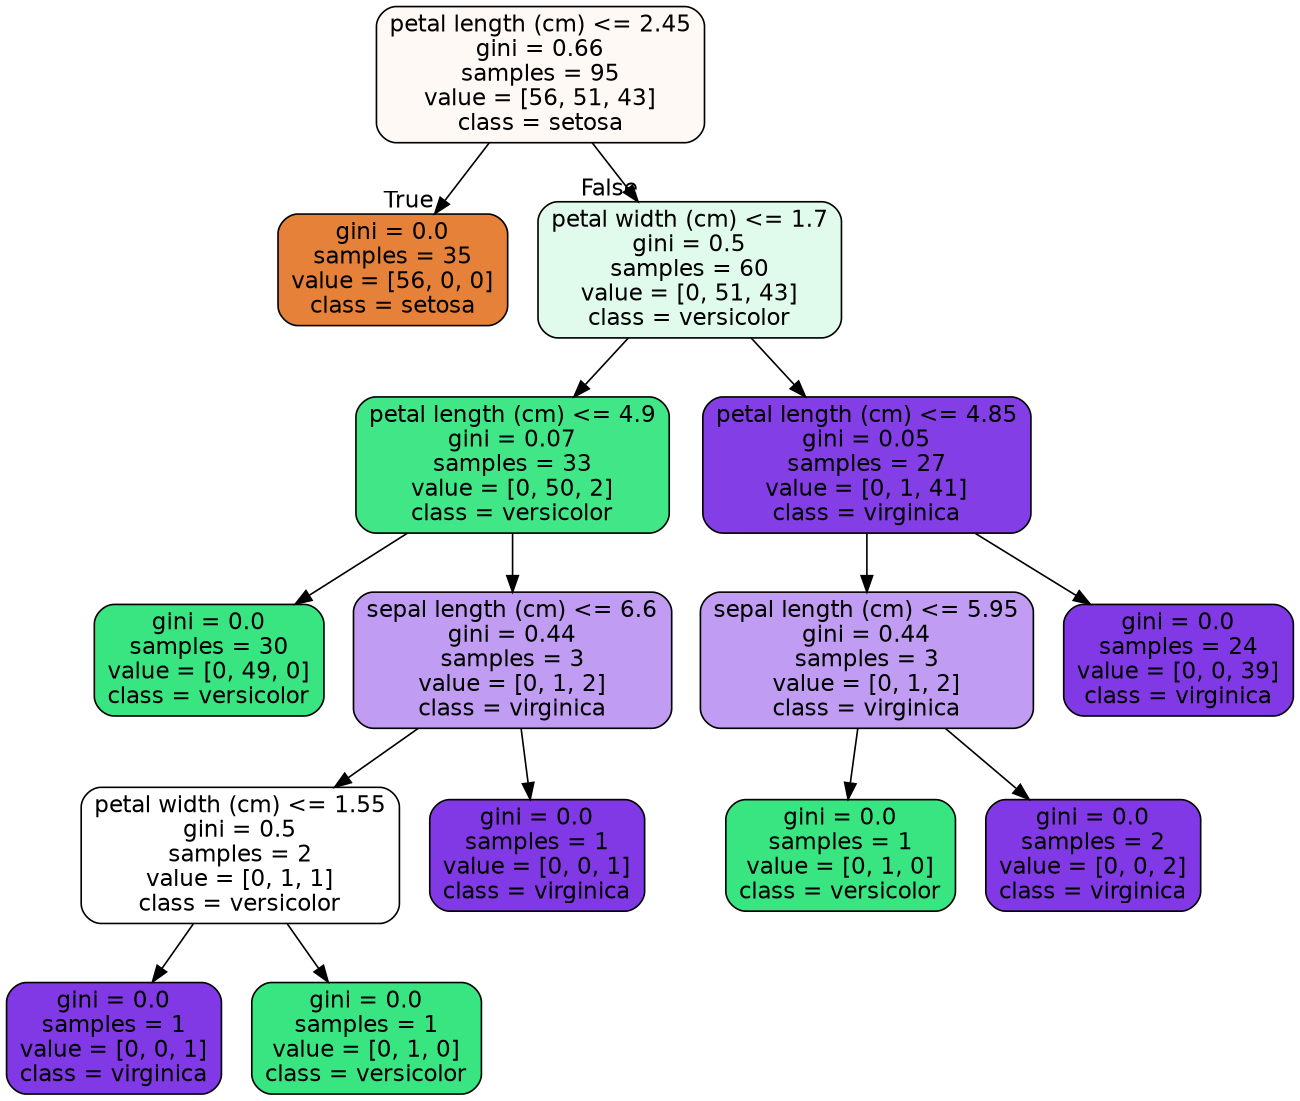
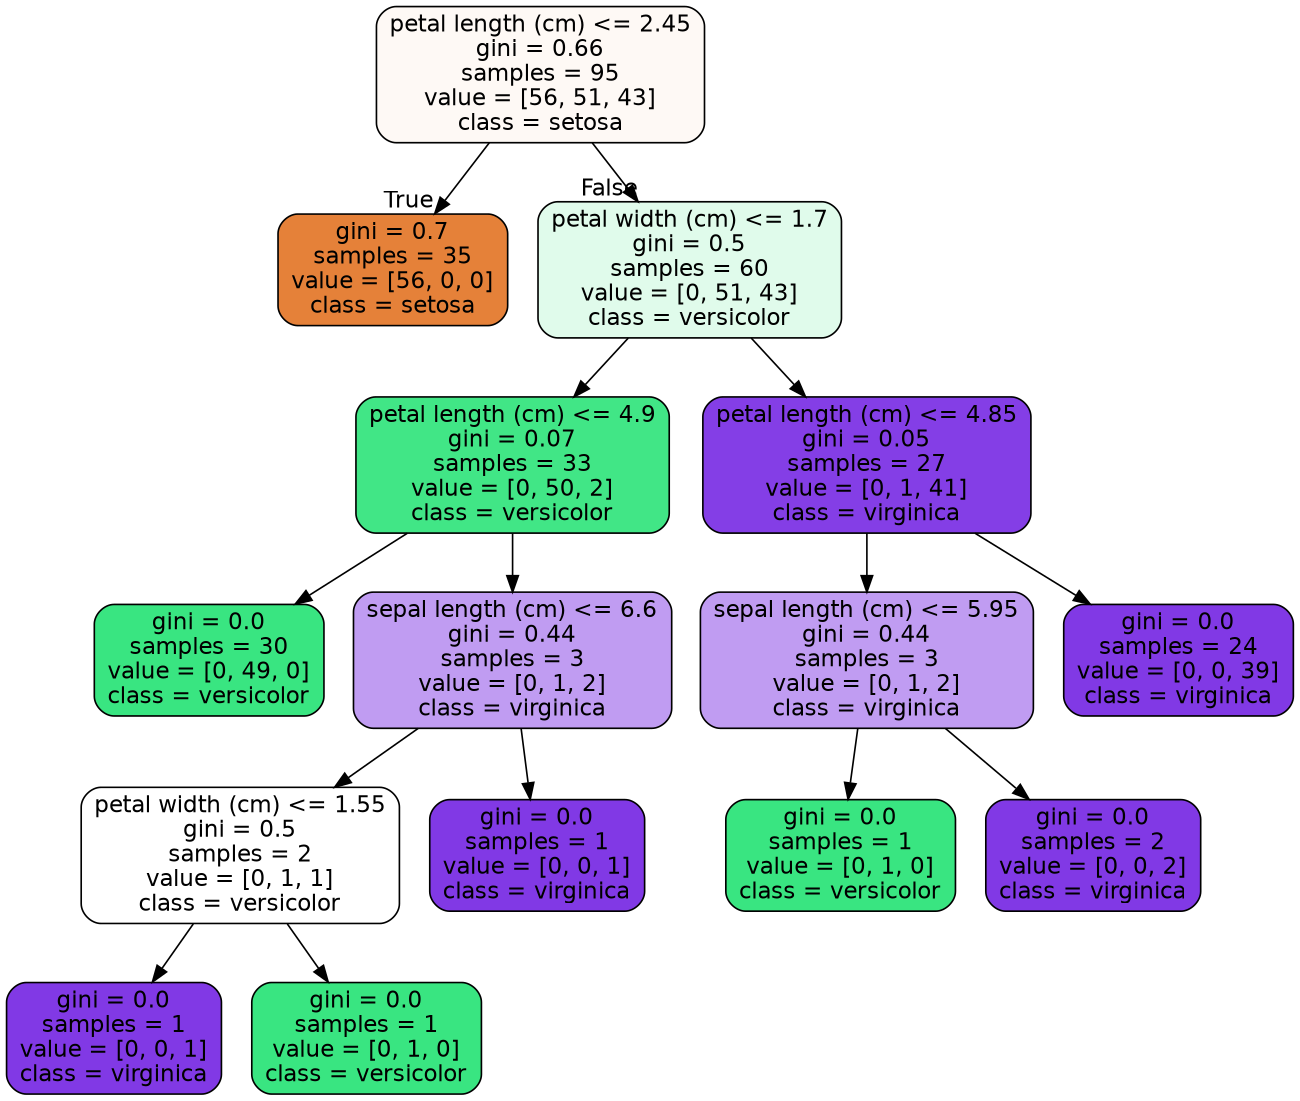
node "gini = 0.0 samples = 35 value = [56, 0, 0] class = setosa": label "gini = 0.0 samples = 35 value = [56, 0, 0] class = setosa" -> "gini = 0.7 samples = 35 value = [56, 0, 0] class = setosa"
